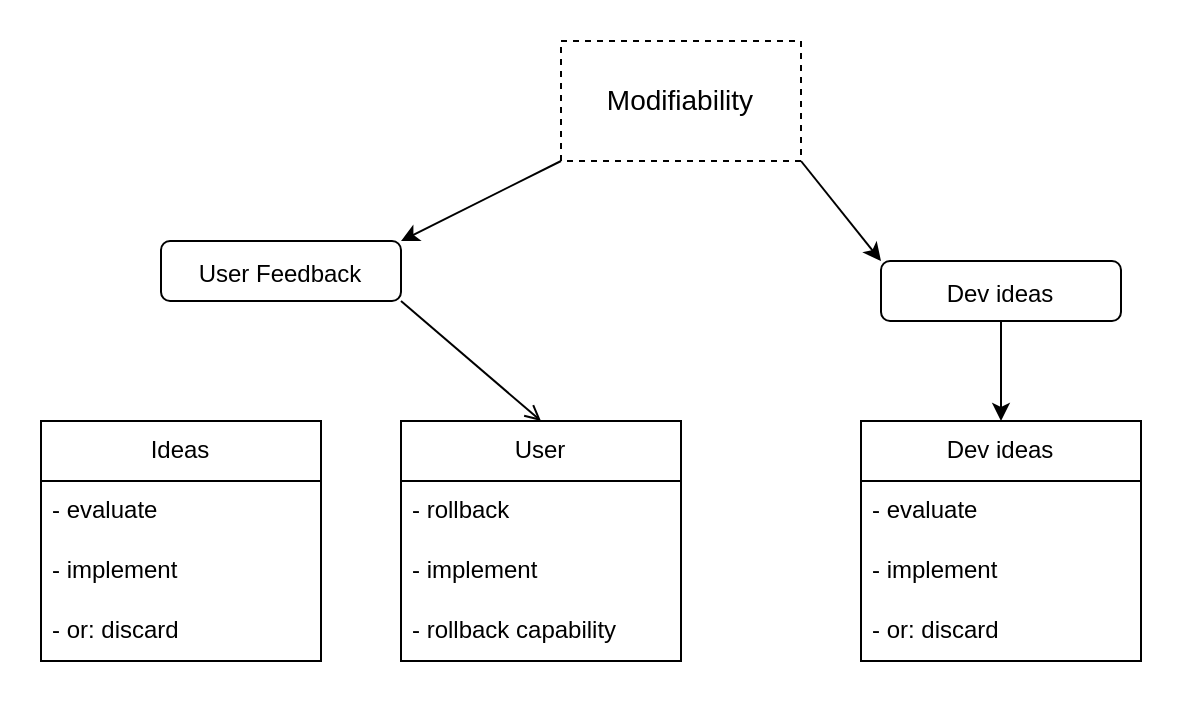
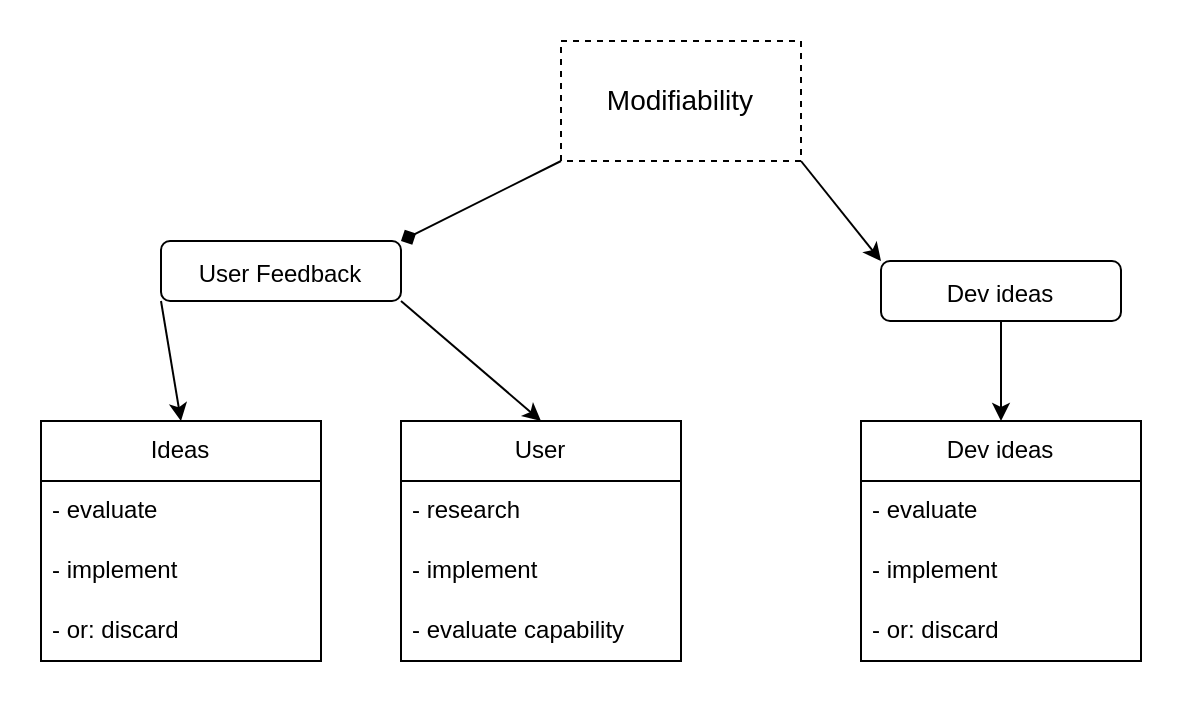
edge "Modifiability" -> "User Feedback": arrowhead classic -> diamond
edge "User Feedback" -> "Ideas": added
edge "User Feedback" -> "User": arrowhead open -> classic
node "- rollback": label "- rollback" -> "- research"
node "- rollback capability": label "- rollback capability" -> "- evaluate capability"
